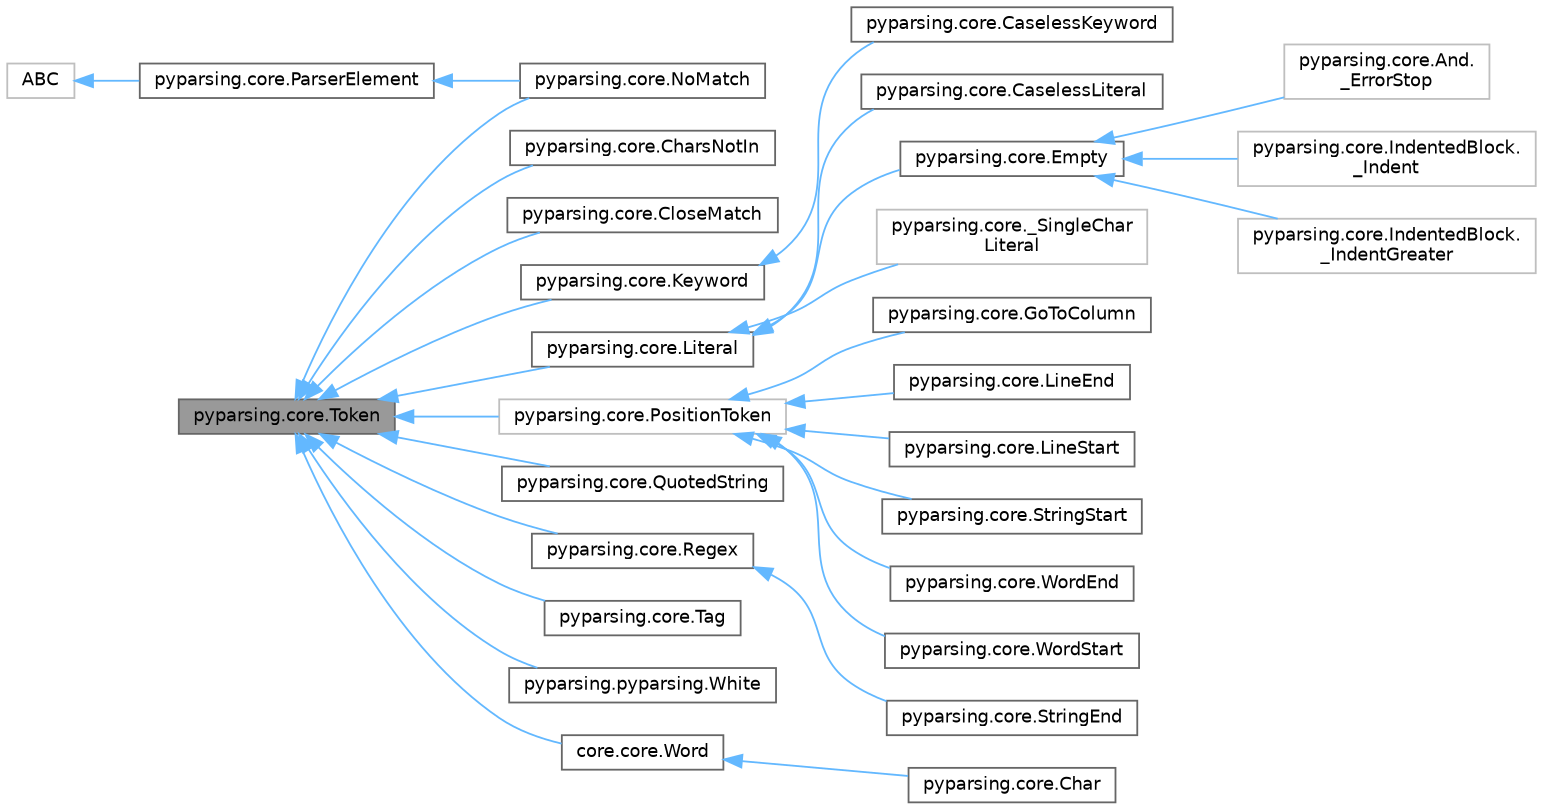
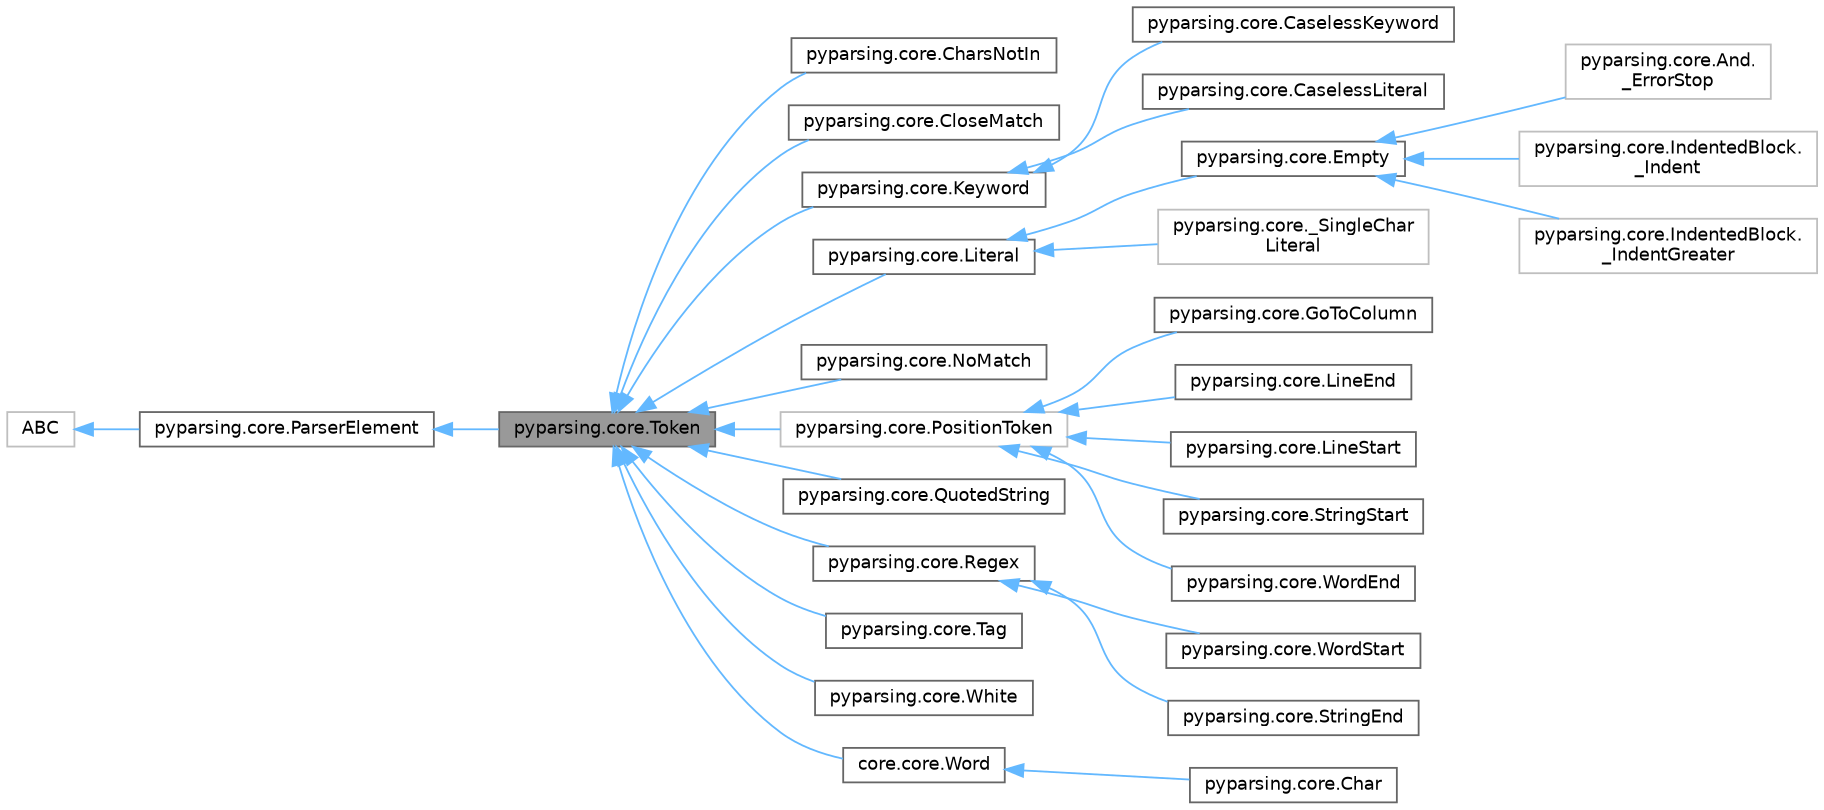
edge "pyparsing.core.NoMatch" -> "pyparsing.core.ParserElement": now "pyparsing.core.Token" -> "pyparsing.core.ParserElement"
edge "pyparsing.core.CaselessLiteral" -> "pyparsing.core.Literal": now "pyparsing.core.CaselessLiteral" -> "pyparsing.core.Keyword"
edge "pyparsing.core.WordStart" -> "pyparsing.core.PositionToken": now "pyparsing.core.WordStart" -> "pyparsing.core.Regex"
node "pyparsing.pyparsing.White": label "pyparsing.pyparsing.White" -> "pyparsing.core.White"
